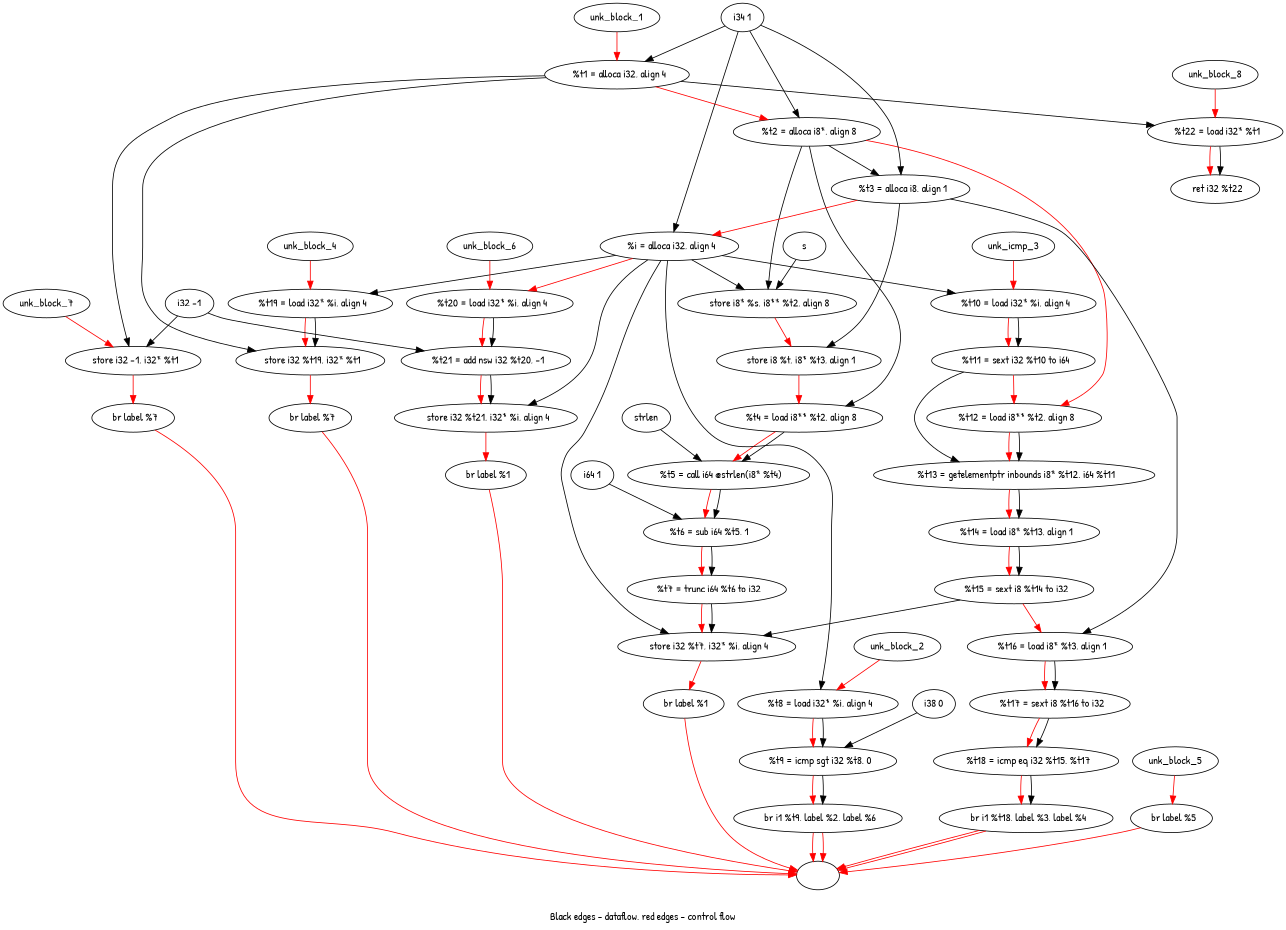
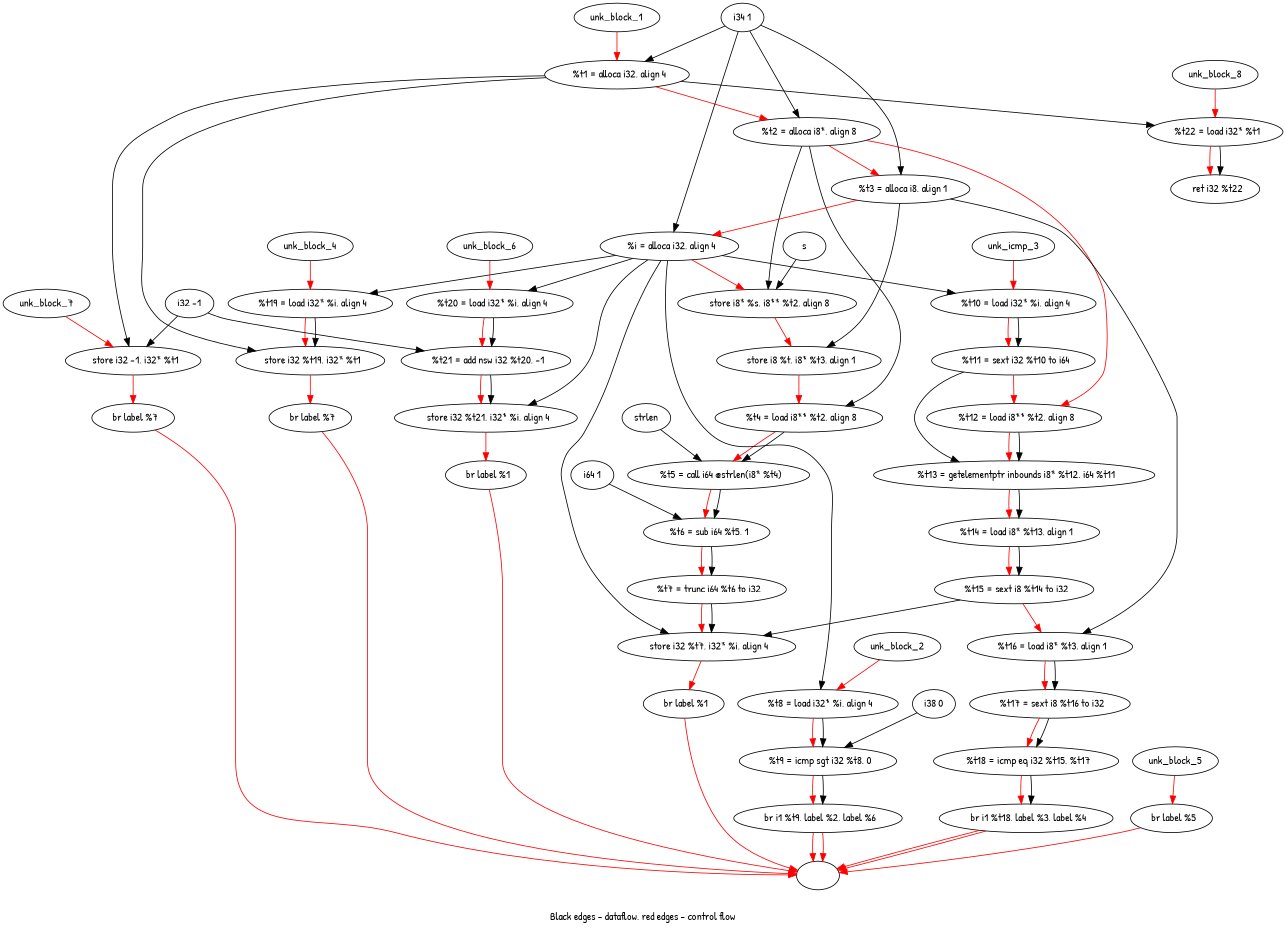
edge "%t2 = alloca i8*, align 8" -> "%t3 = alloca i8, align 1": color black -> red
edge "%i = alloca i32, align 4" -> "%t20 = load i32* %i, align 4": color red -> black
edge "%i = alloca i32, align 4" -> "store i8* %s, i8** %t2, align 8": color black -> red
